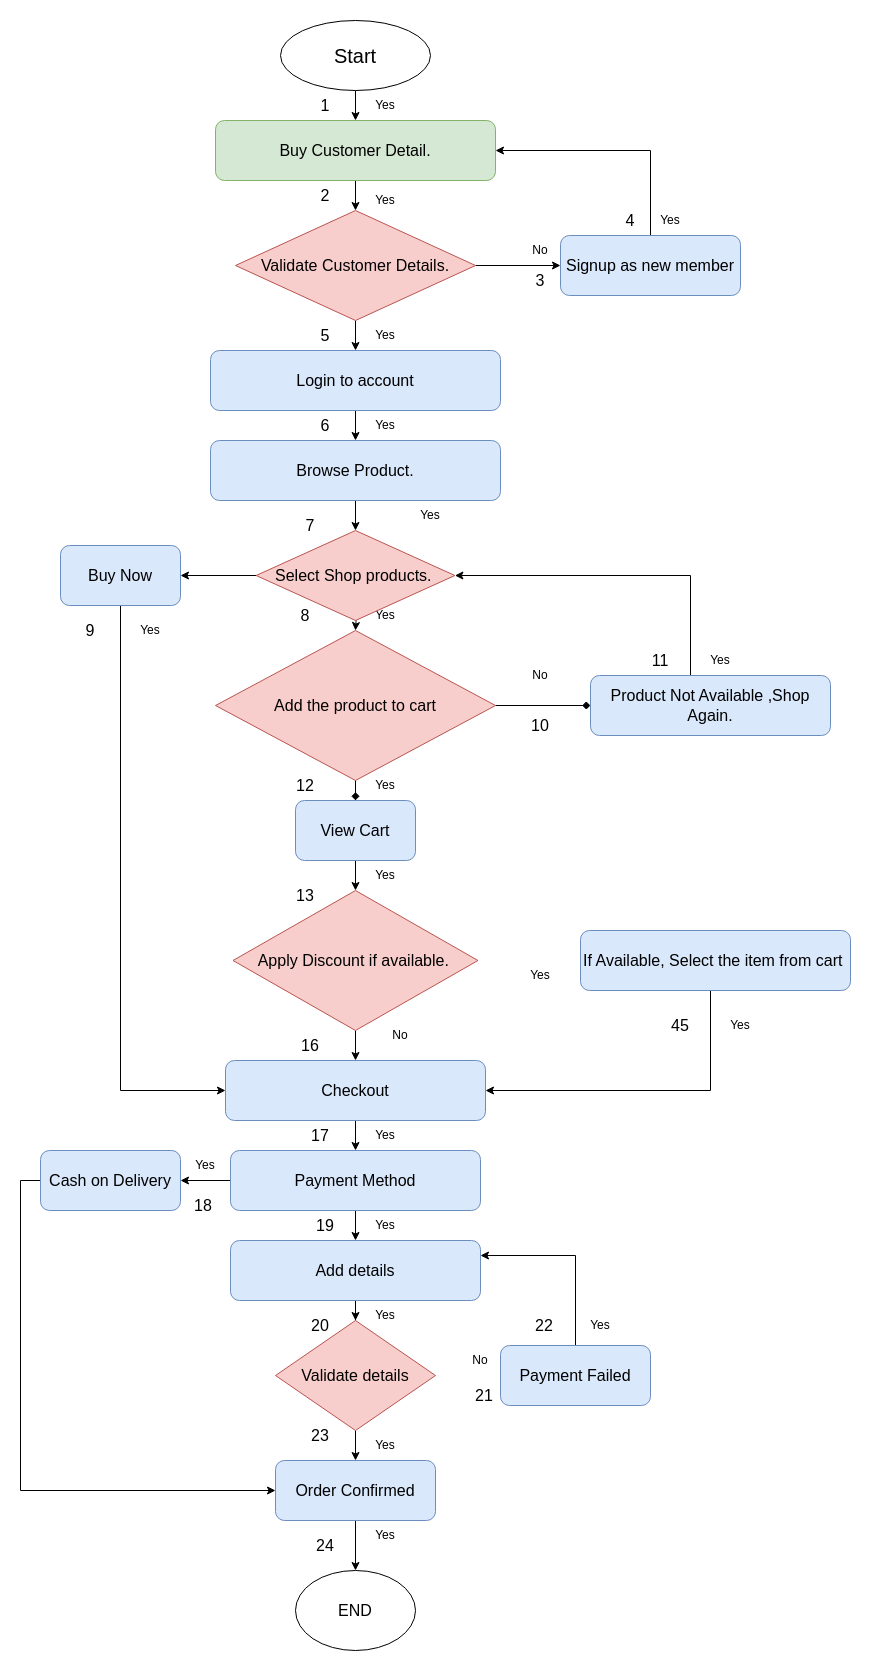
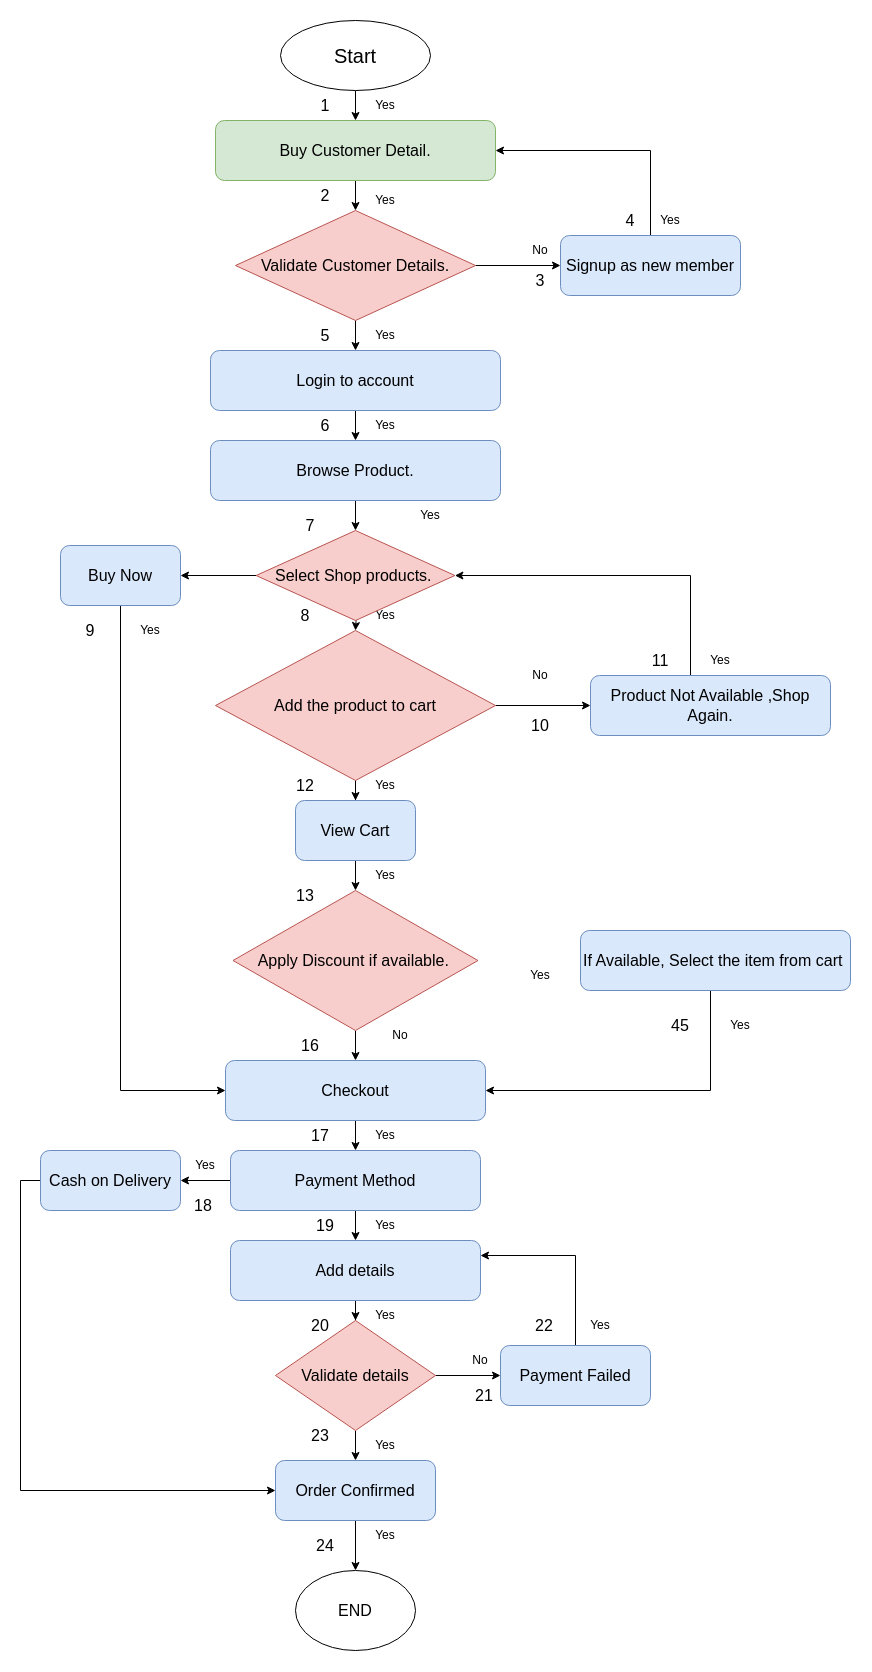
edge "Add the product to cart" -> "Product Not Available ,Shop Again.": arrowhead diamond -> classic
edge "Add the product to cart" -> "View Cart": arrowhead diamond -> classic
edge "Validate details" -> "Payment Failed": added
